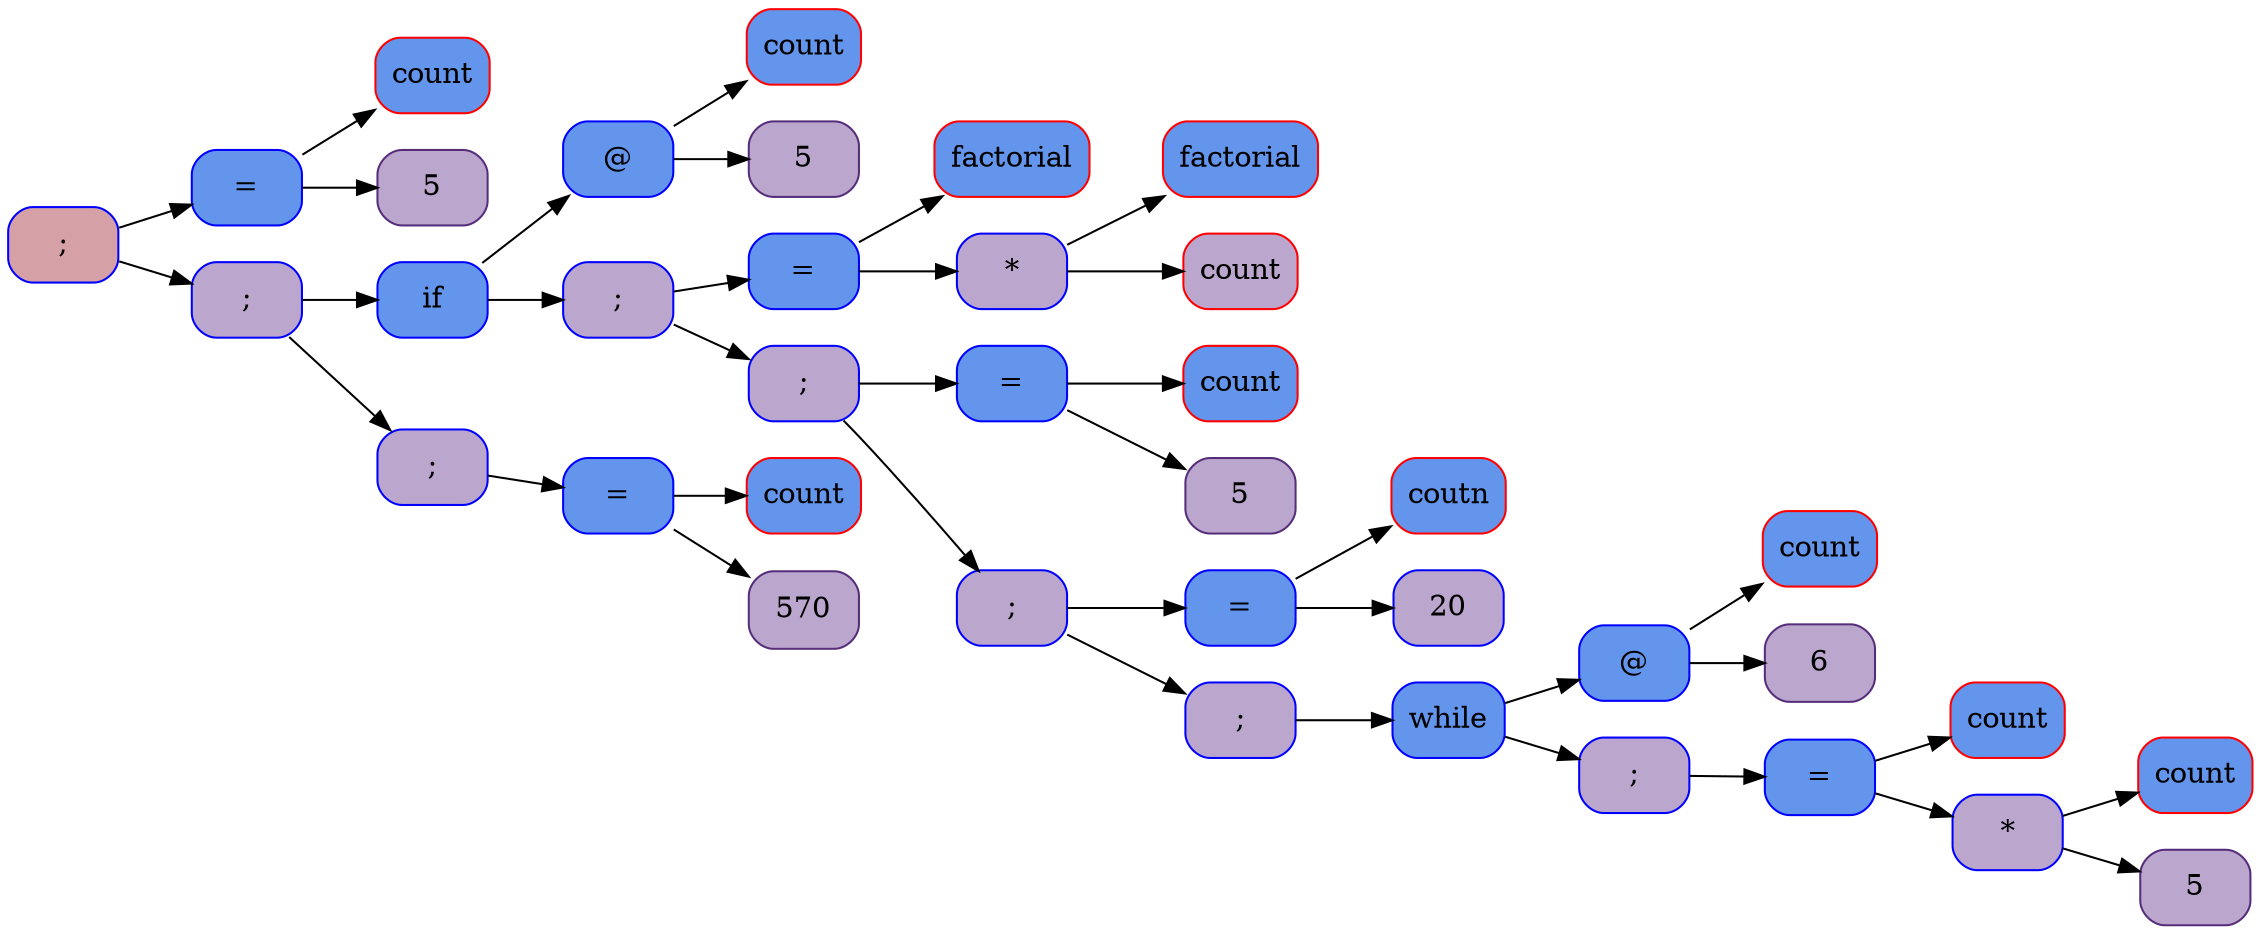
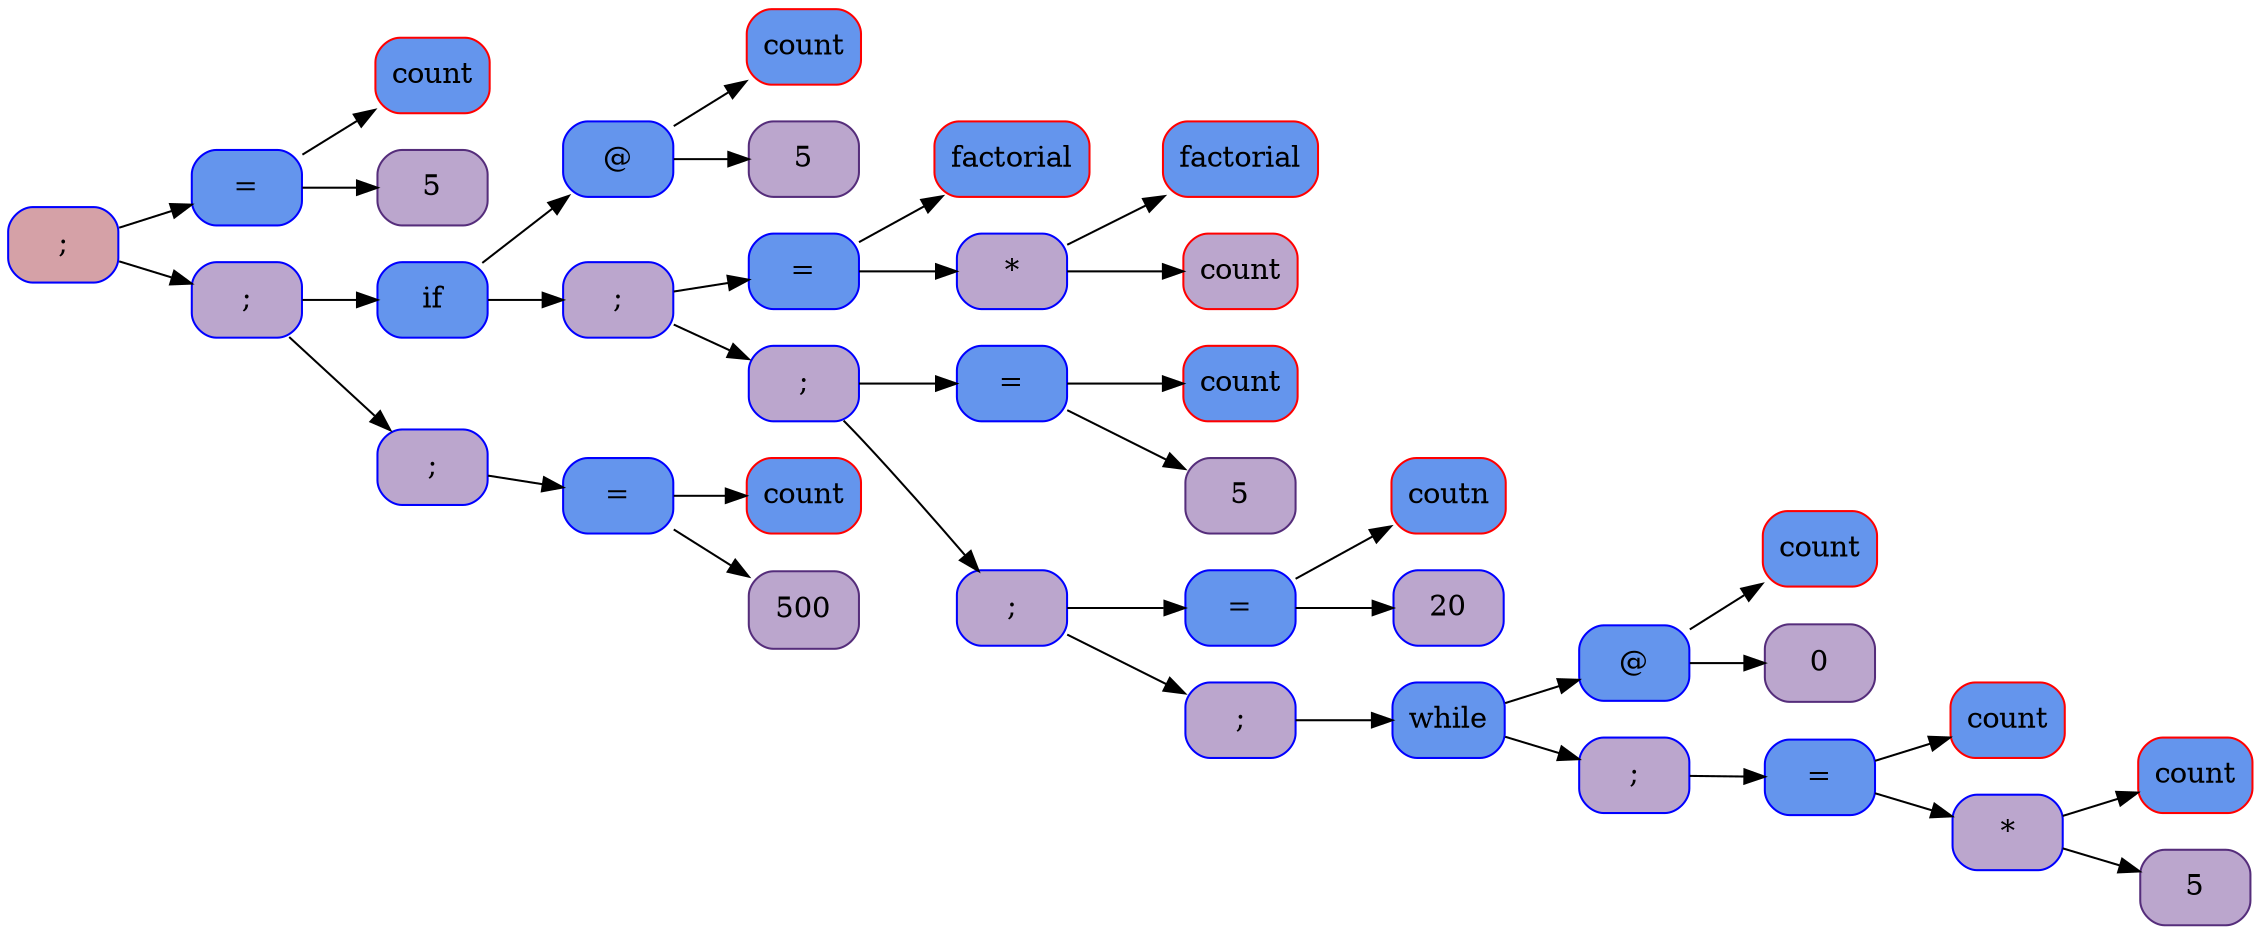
node "570": label "570" -> "500"
node "6": label "6" -> "0"
